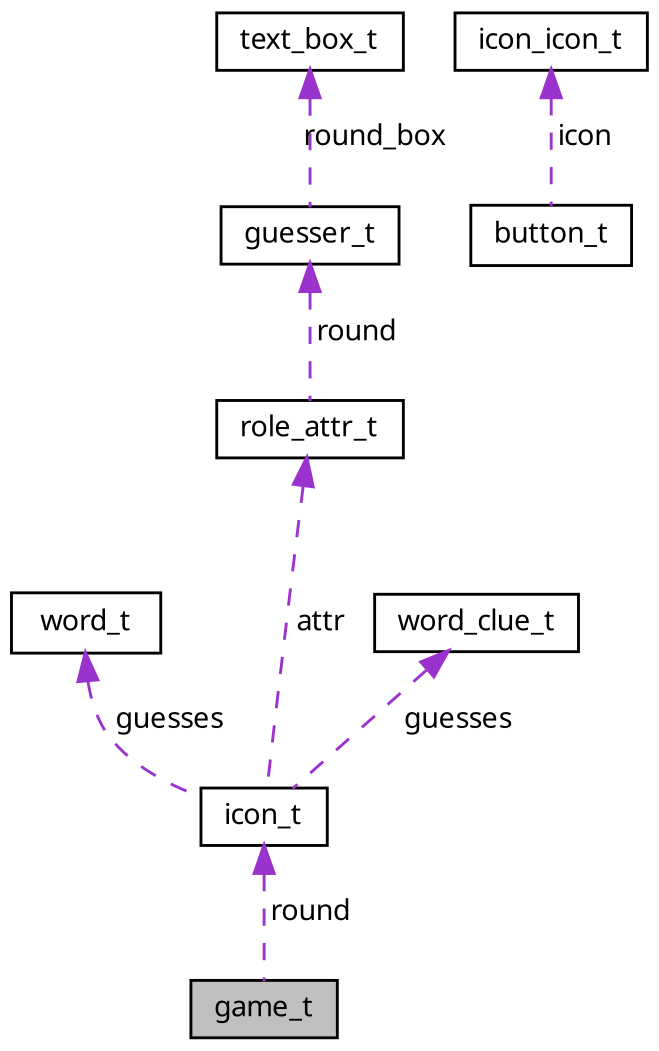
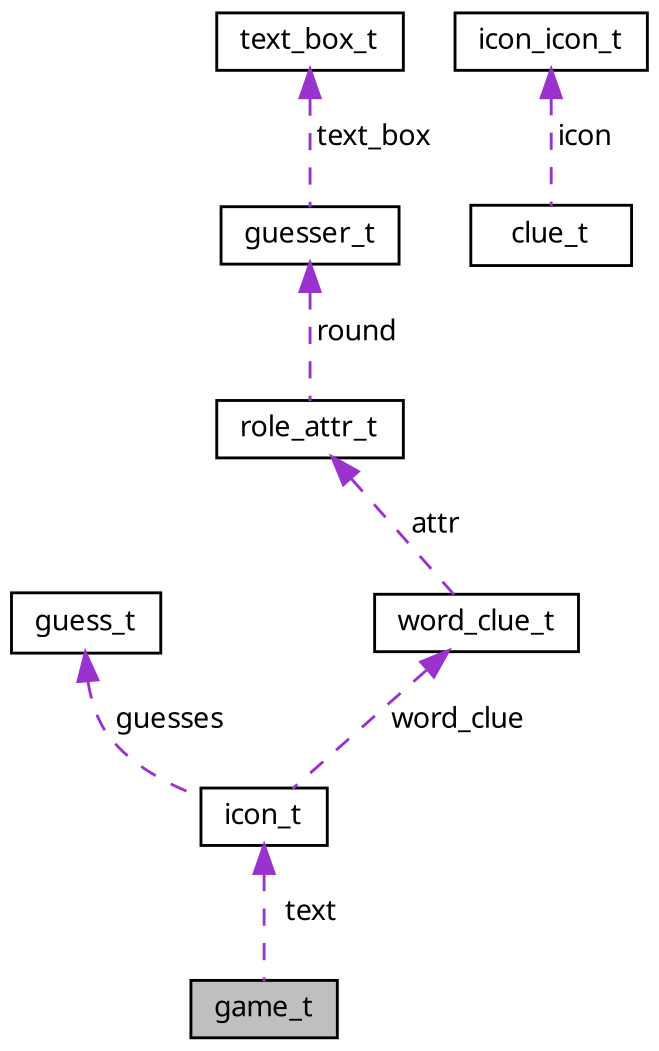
edge "guesser_t" -> "text_box_t": label " round_box" -> " text_box"
node "button_t": label "button_t" -> "clue_t"
node "word_t": label "word_t" -> "guess_t"
edge "icon_t" -> "role_attr_t": now "word_clue_t" -> "role_attr_t"
edge "icon_t" -> "word_clue_t": label " guesses" -> " word_clue"
edge "game_t" -> "icon_t": label " round" -> " text"
